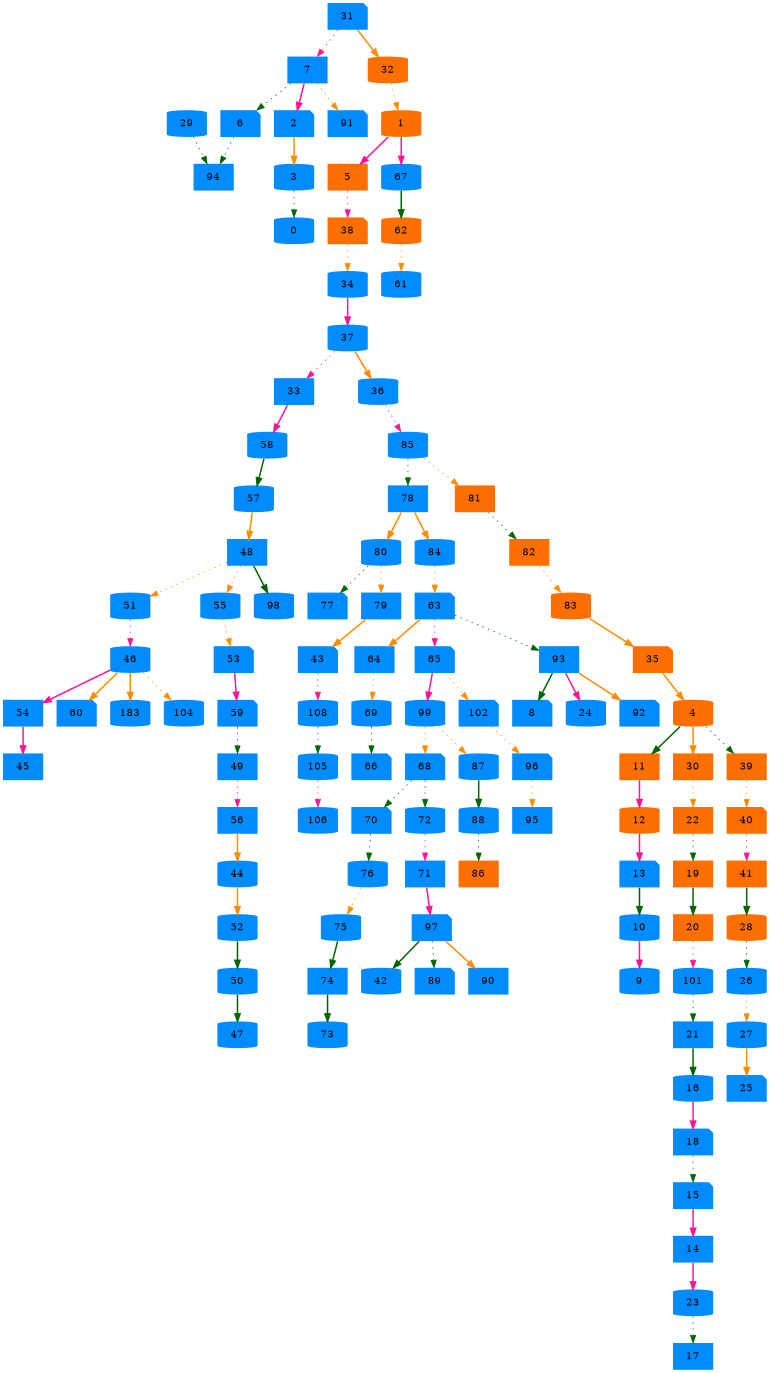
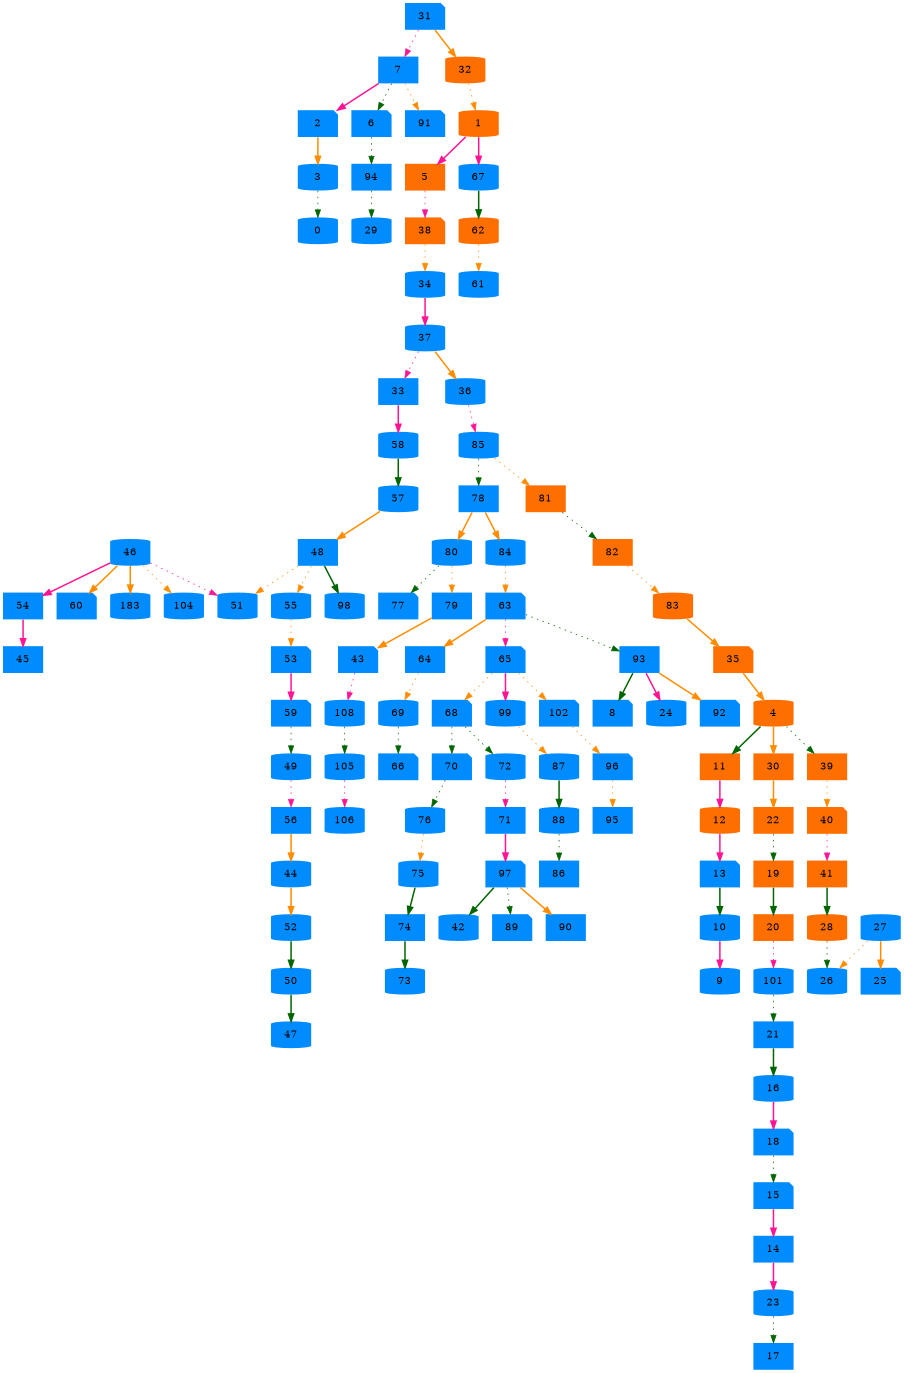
edge "29" -> "94": reversed
edge "51" -> "46": reversed
edge "99" -> "68": now "65" -> "68"
node "49": shape box -> cylinder
edge "30" -> "22": style dotted -> bold
node "86": fillcolor #ff6f00 -> #008cff
edge "26" -> "27": reversed
